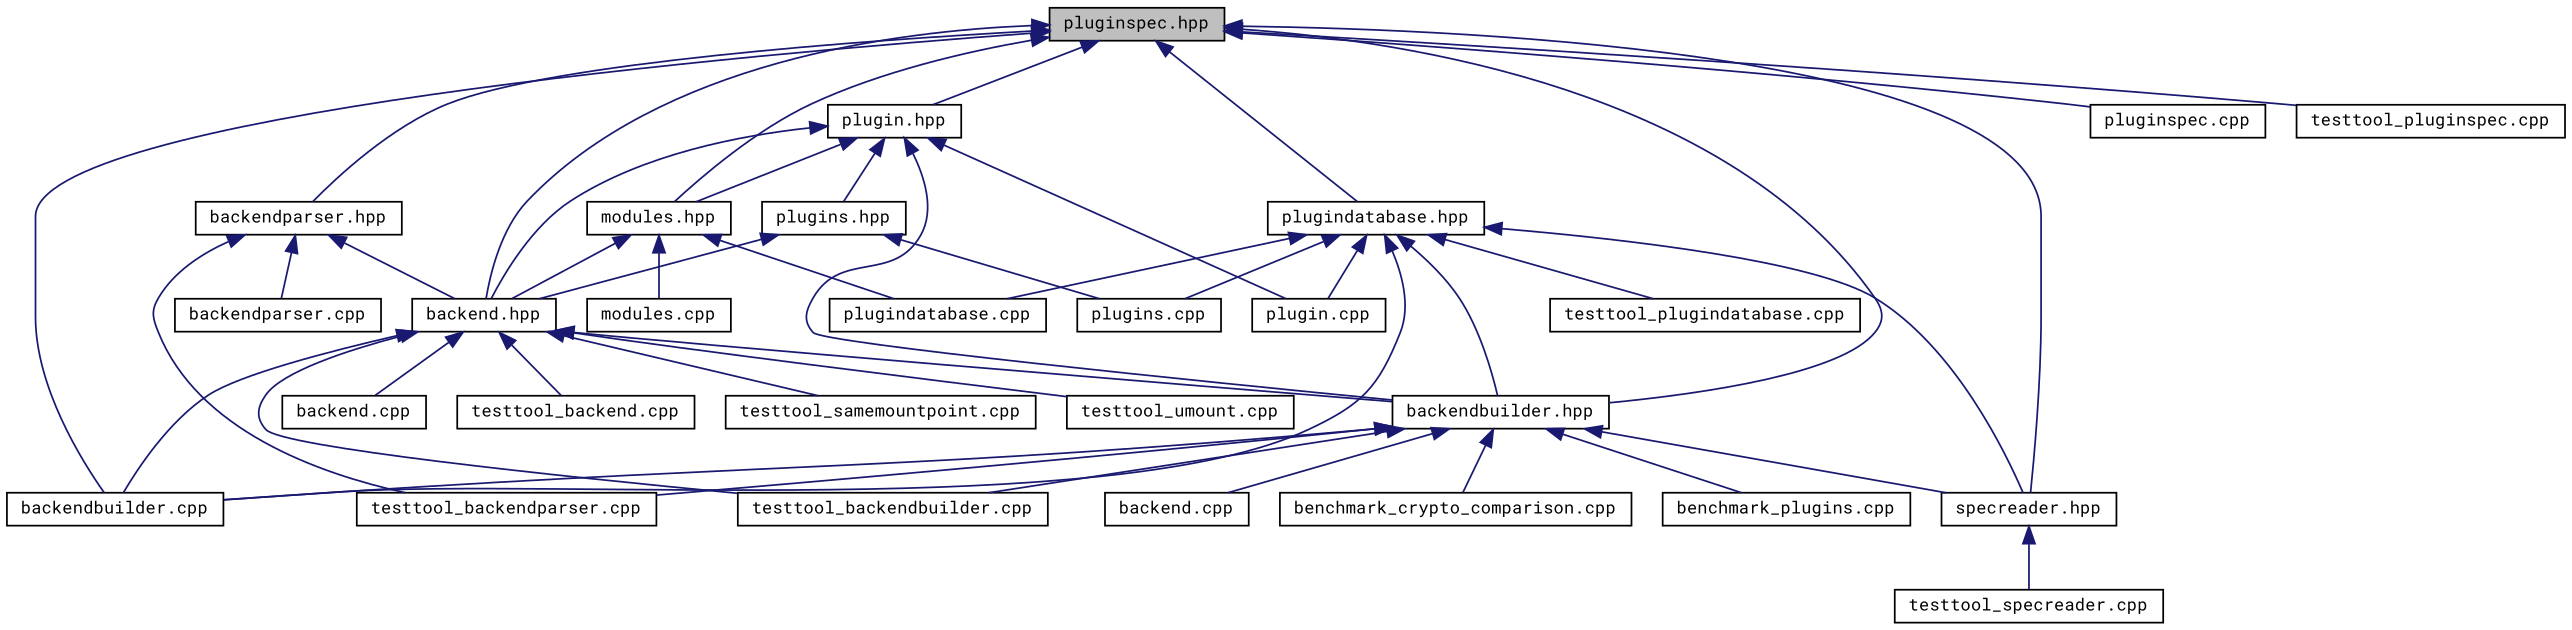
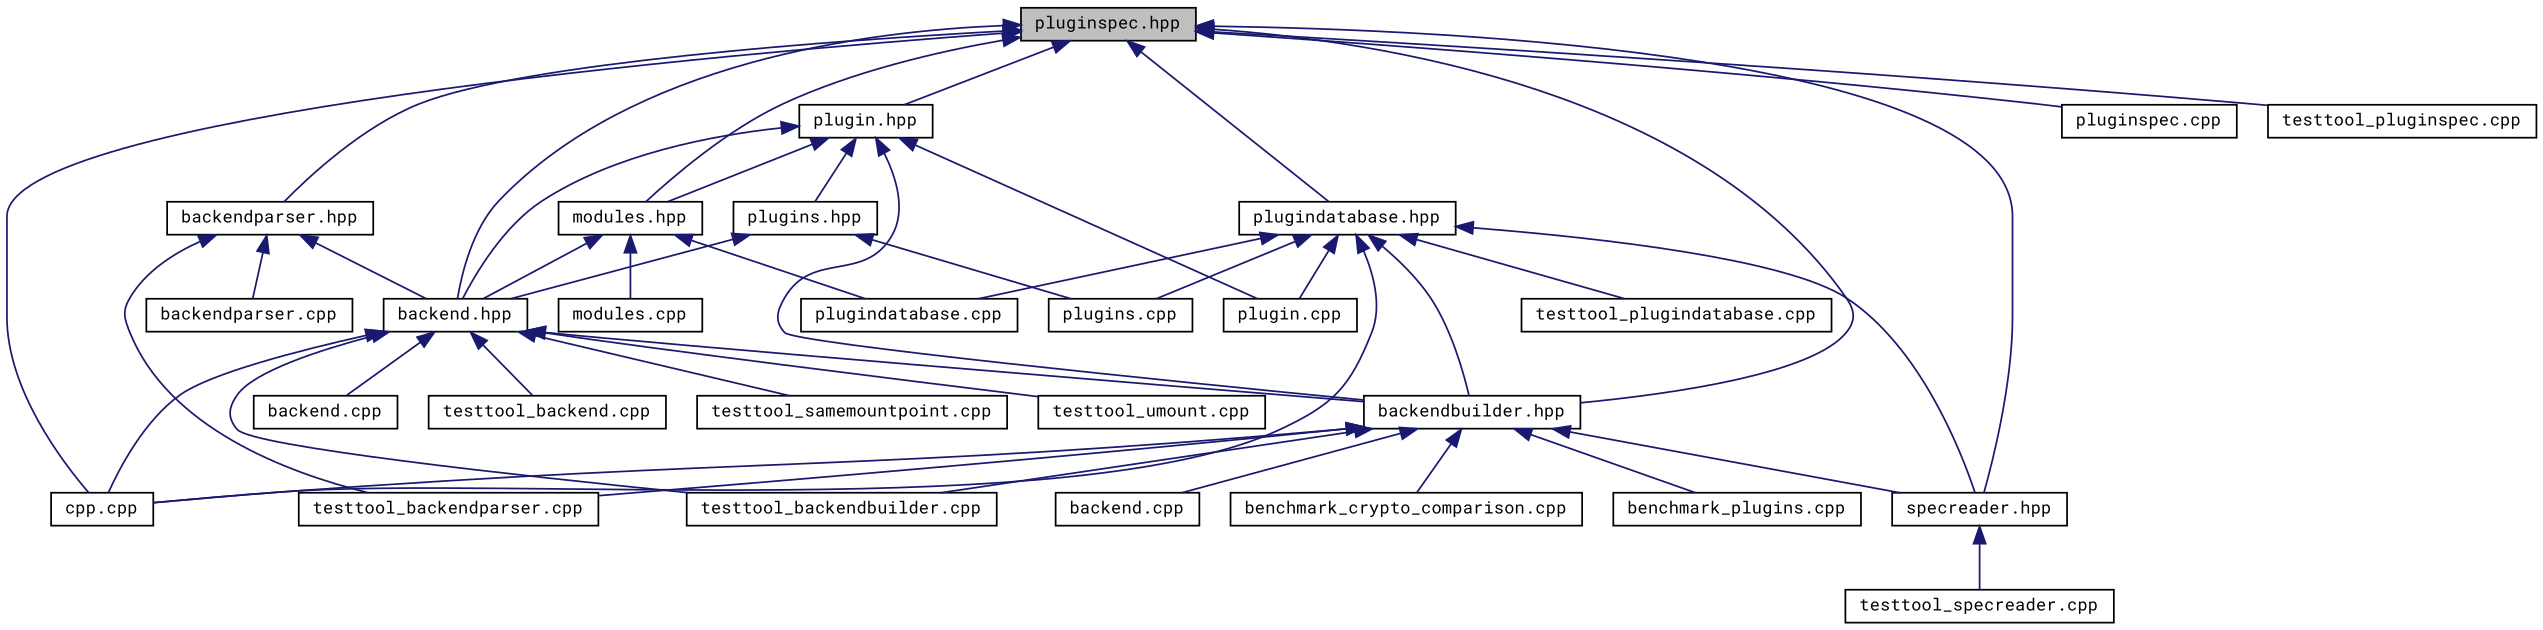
node "backendbuilder.cpp": label "backendbuilder.cpp" -> "cpp.cpp"
